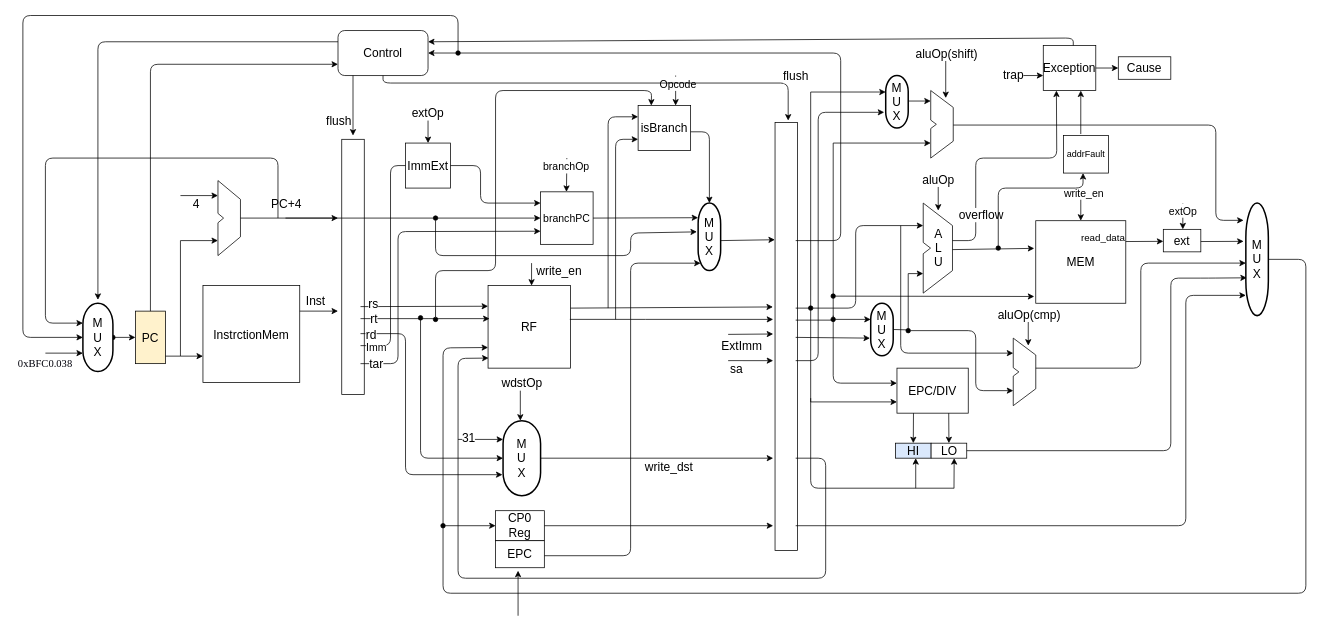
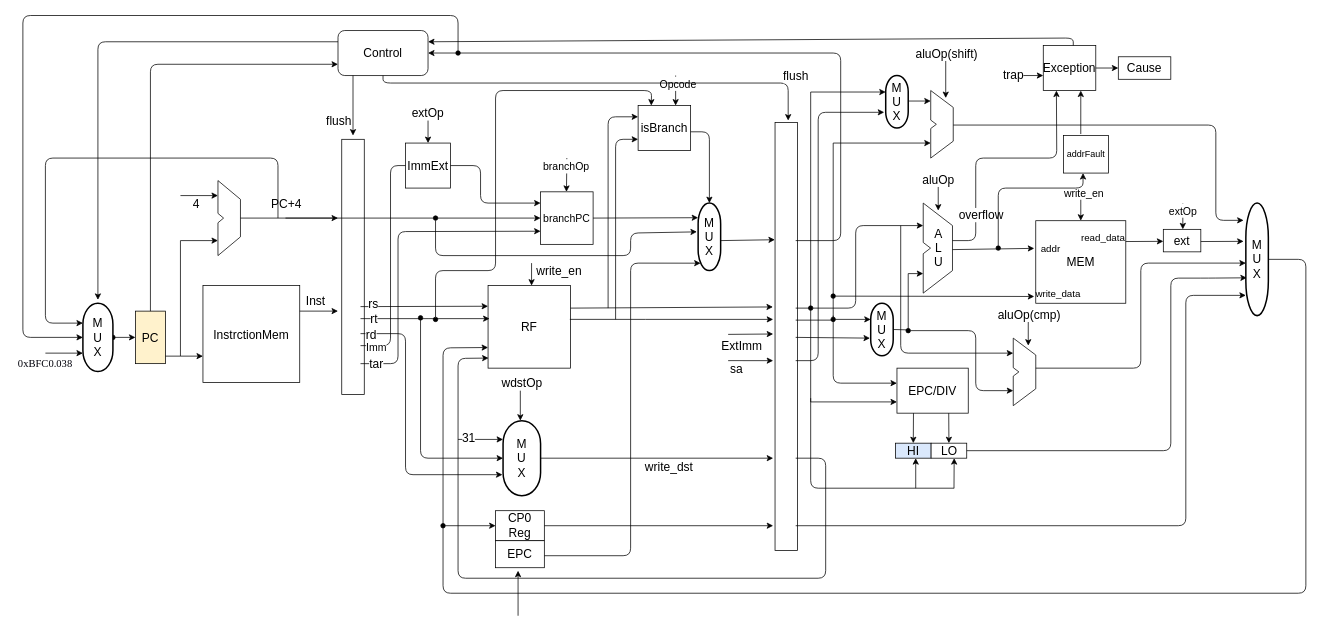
node "addr": added
node "write_data": added
